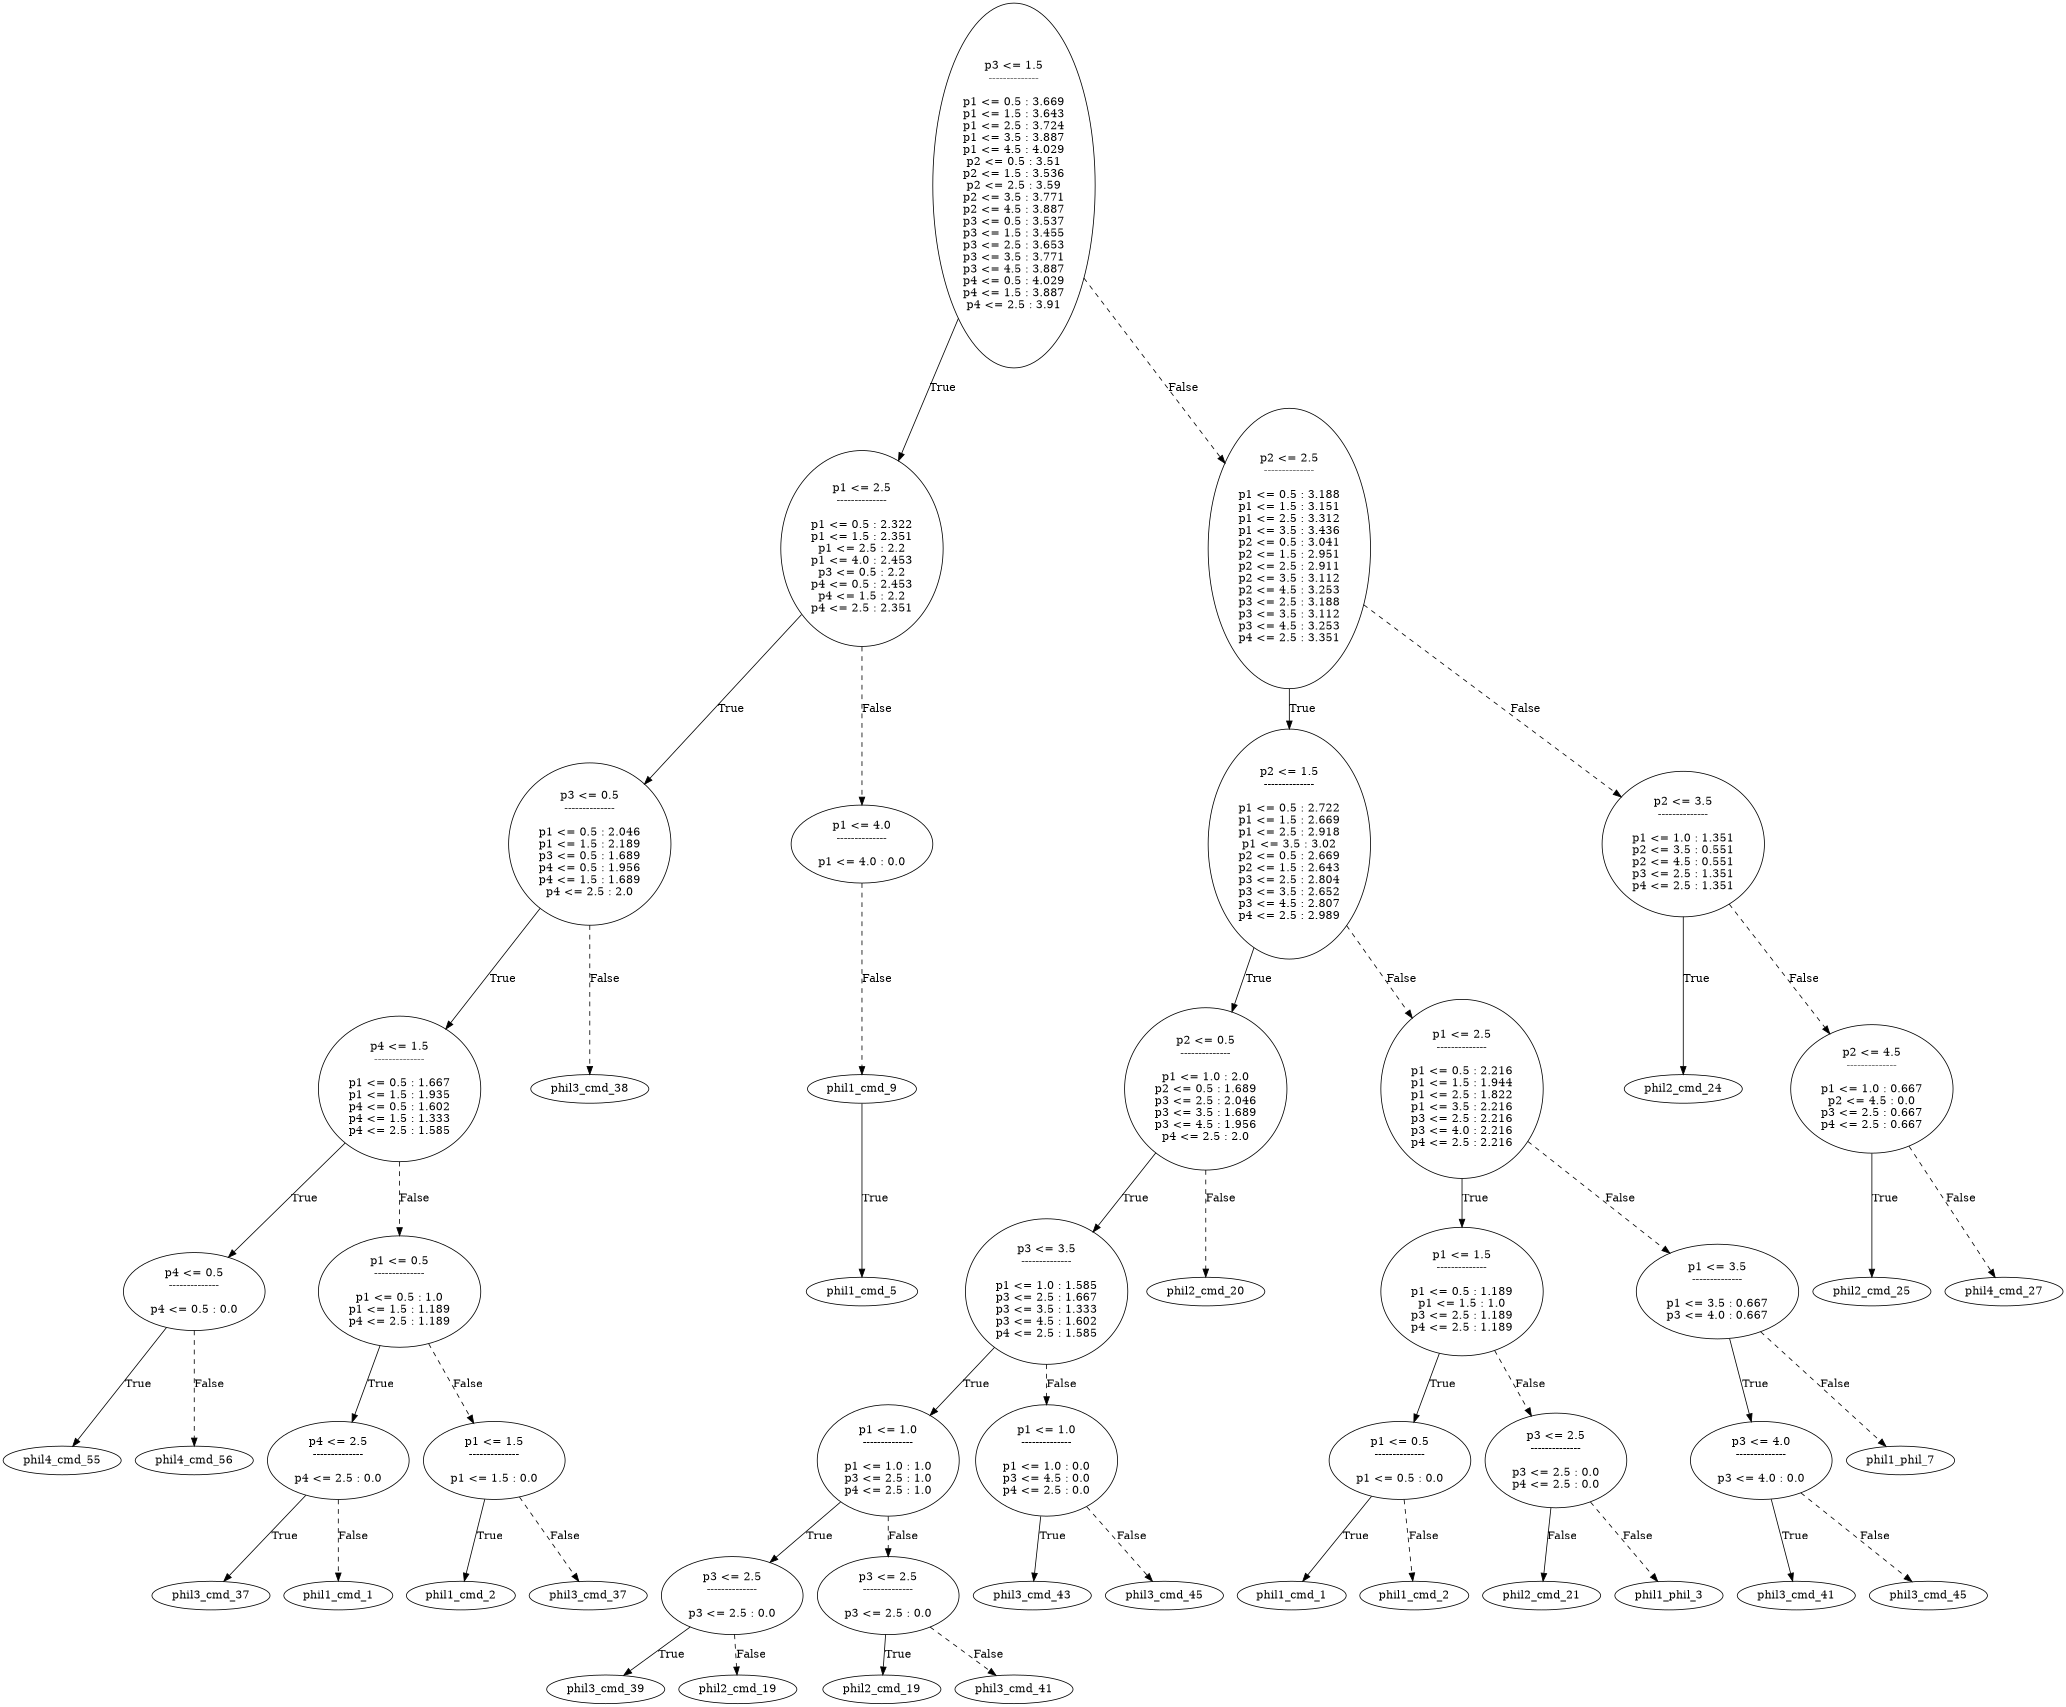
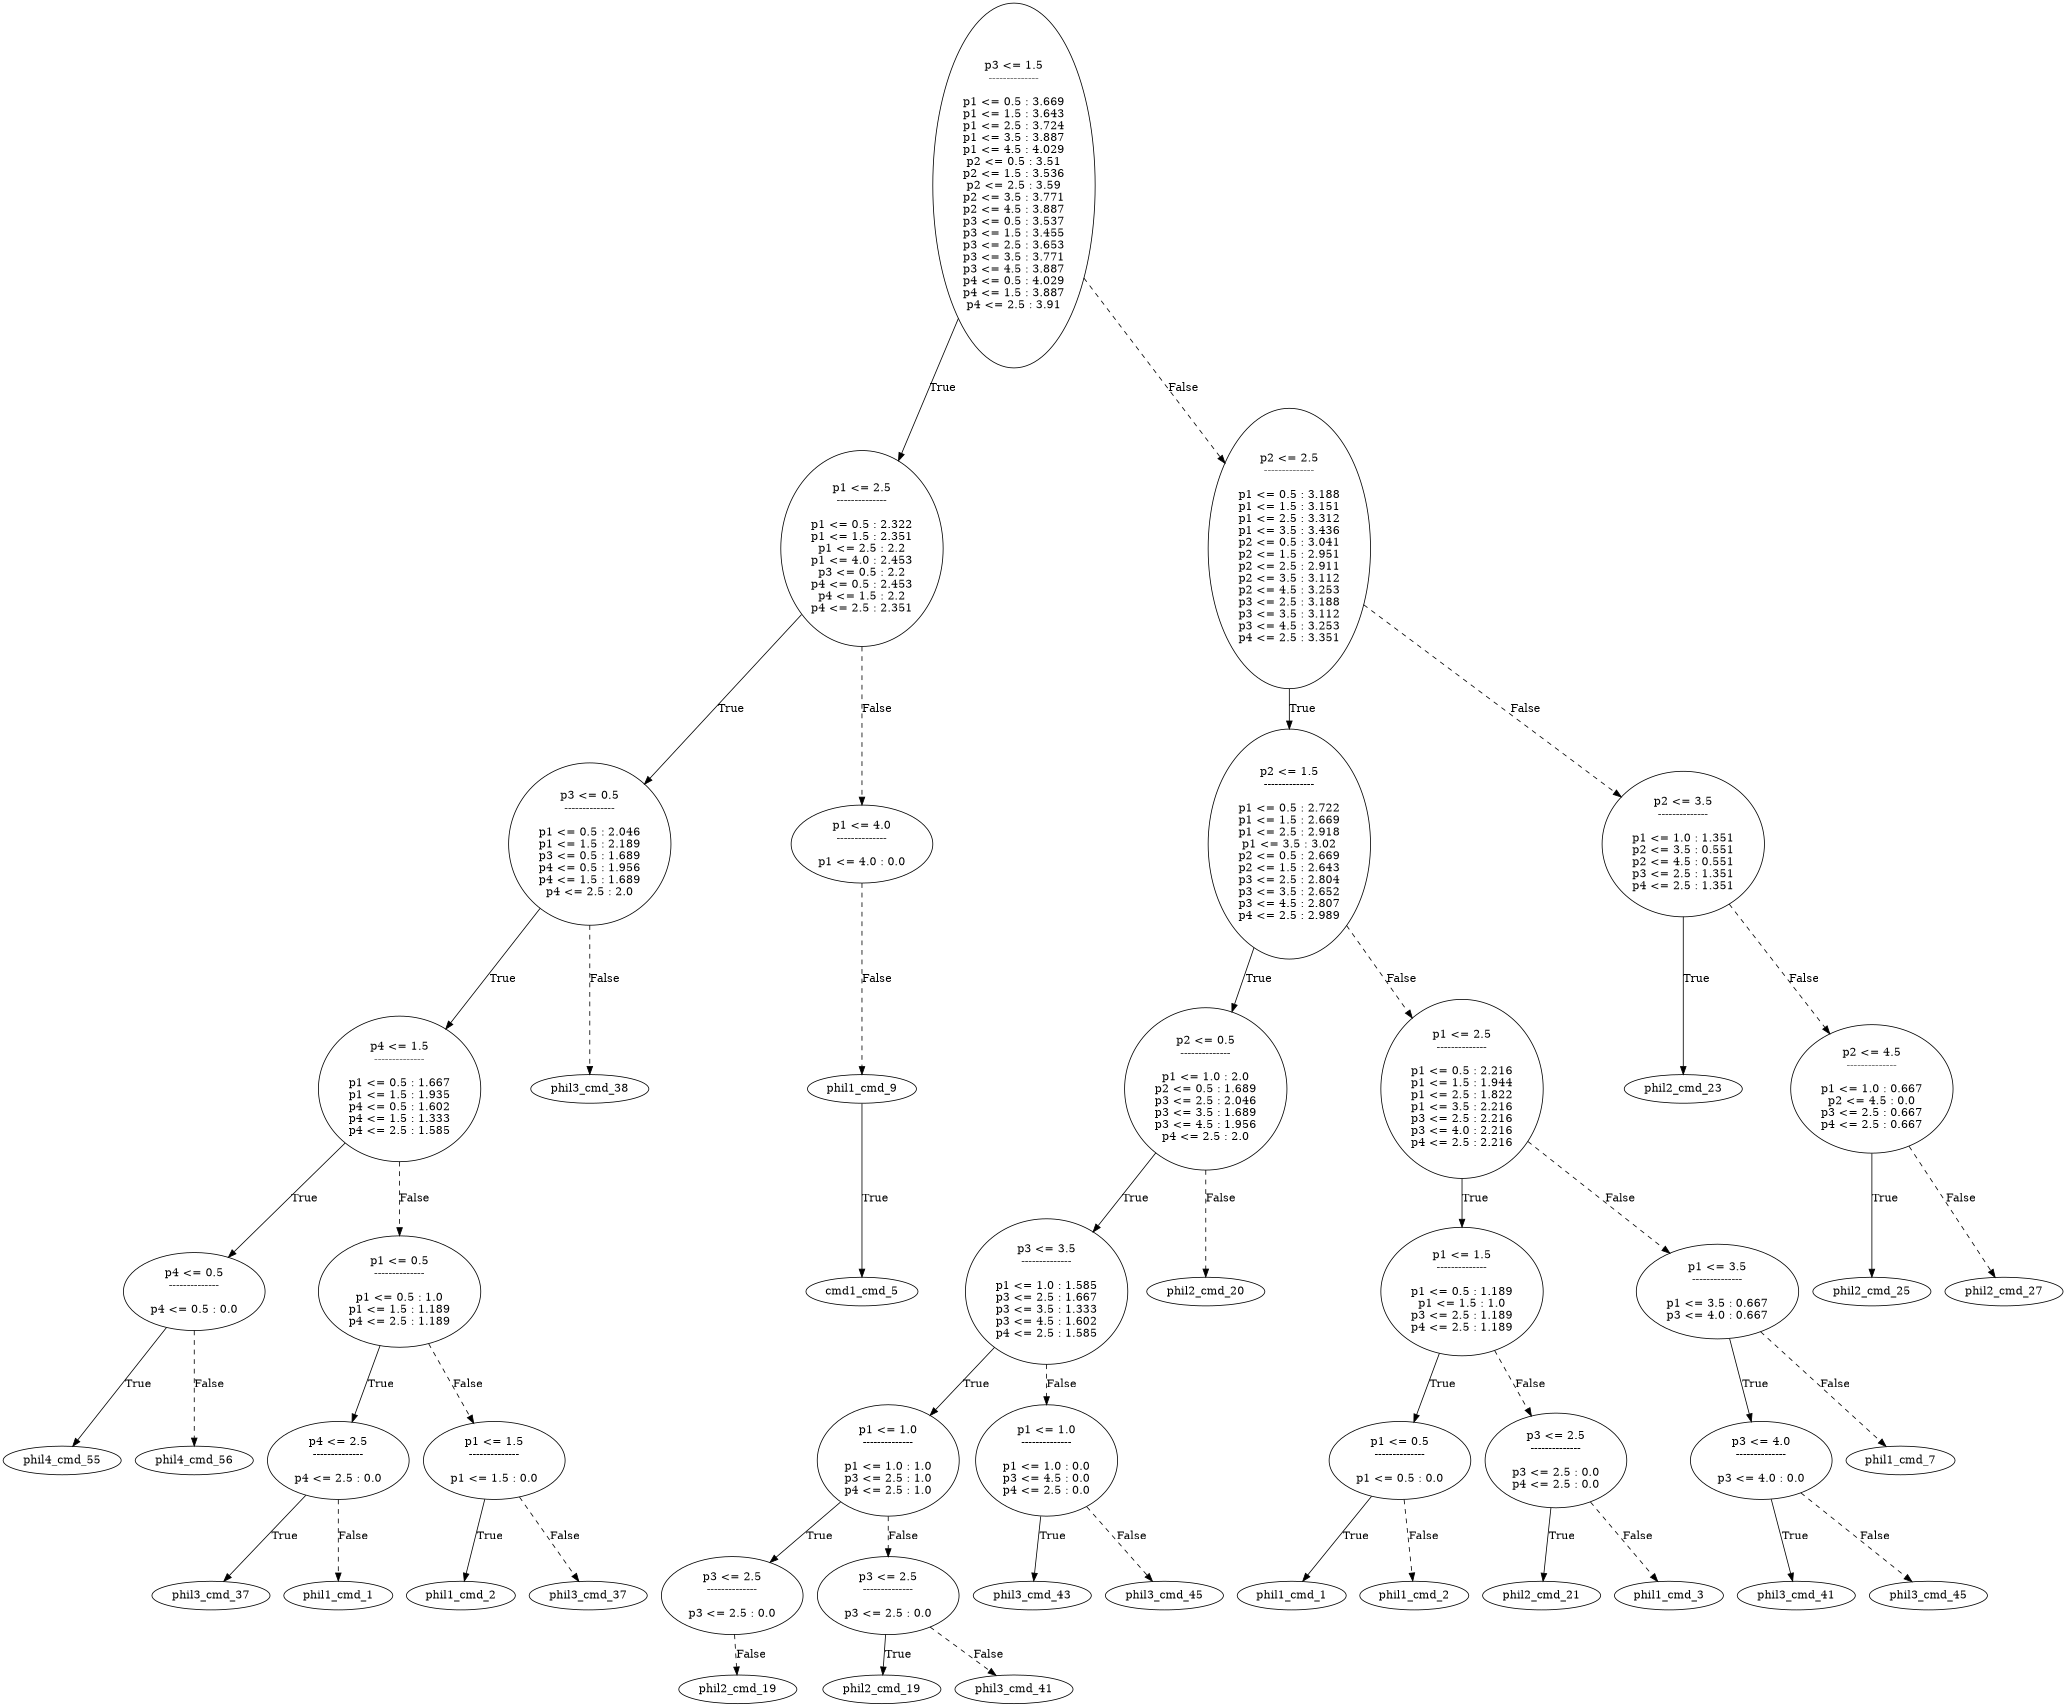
node "phil2_cmd_24": label "phil2_cmd_24" -> "phil2_cmd_23"
node "phil1_cmd_5": label "phil1_cmd_5" -> "cmd1_cmd_5"
node "phil4_cmd_27": label "phil4_cmd_27" -> "phil2_cmd_27"
node "phil1_phil_7": label "phil1_phil_7" -> "phil1_cmd_7"
edge "p3 <= 2.5 -------------- p3 <= 2.5 : 0.0 p4 <= 2.5 : 0.0" -> "phil2_cmd_21": label "False" -> "True"
node "phil1_phil_3": label "phil1_phil_3" -> "phil1_cmd_3"
node "phil3_cmd_39": removed
